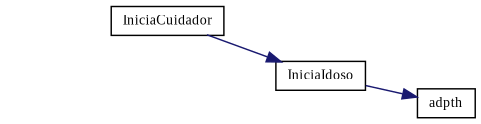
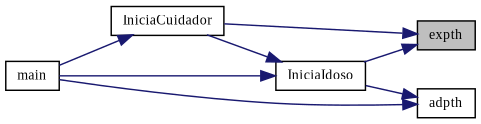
node "expth": added
node "main": added
